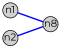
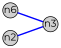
node "n1": label "n1" -> "n6"
node "n8": label "n8" -> "n3"
